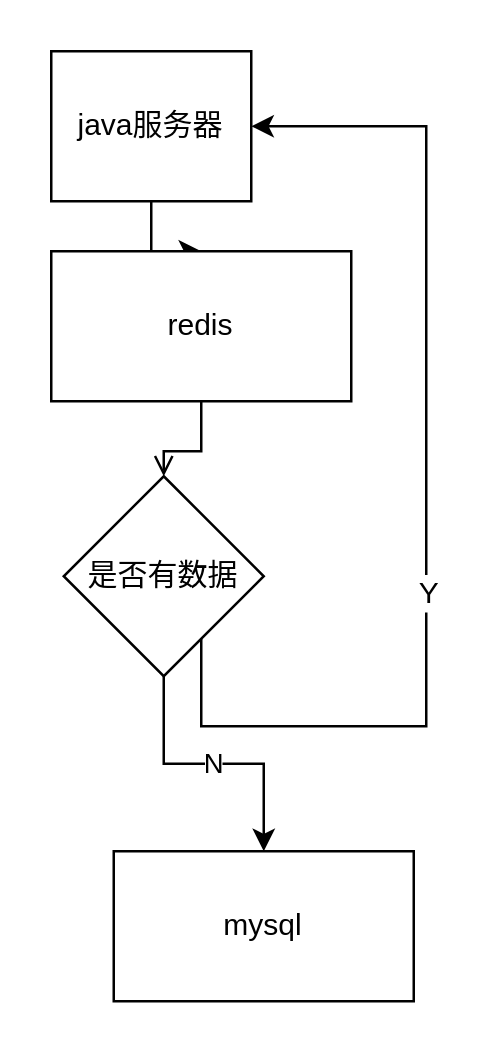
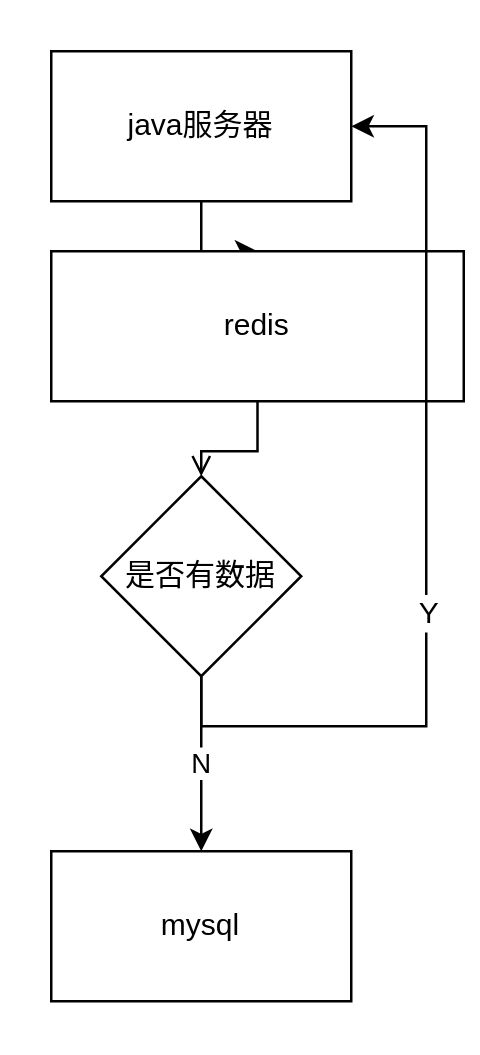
node "java服务器": size 200x150 -> 300x150
node "redis": size 300x150 -> 413x150
node "是否有数据": moved (164, 576) -> (201, 576)
node "mysql": moved (264, 926) -> (201, 926)
